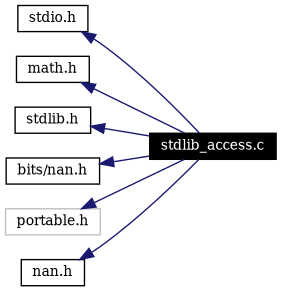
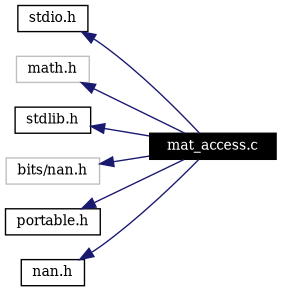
node "math.h": color black -> grey75
node "stdlib_access.c": label "stdlib_access.c" -> "mat_access.c"
node "bits/nan.h": color black -> grey75
node "portable.h": color grey75 -> black
